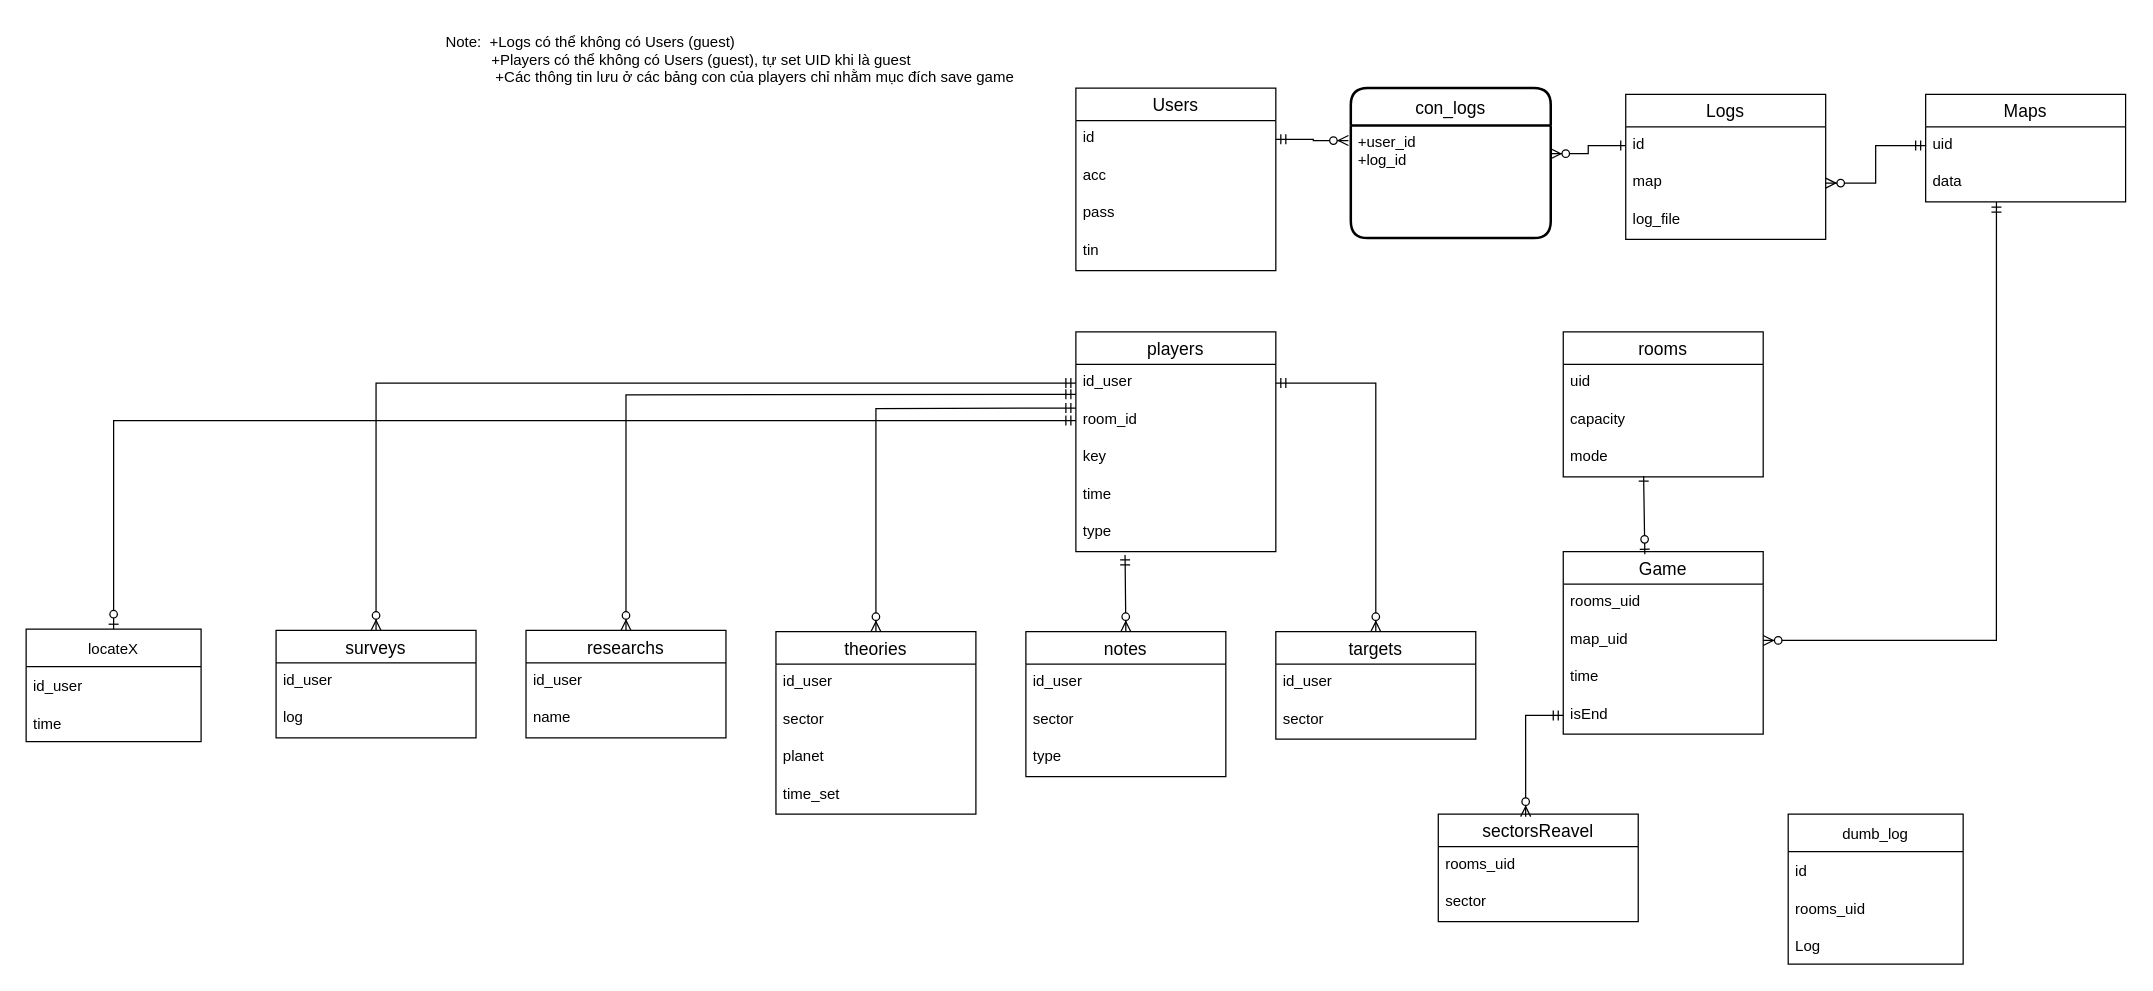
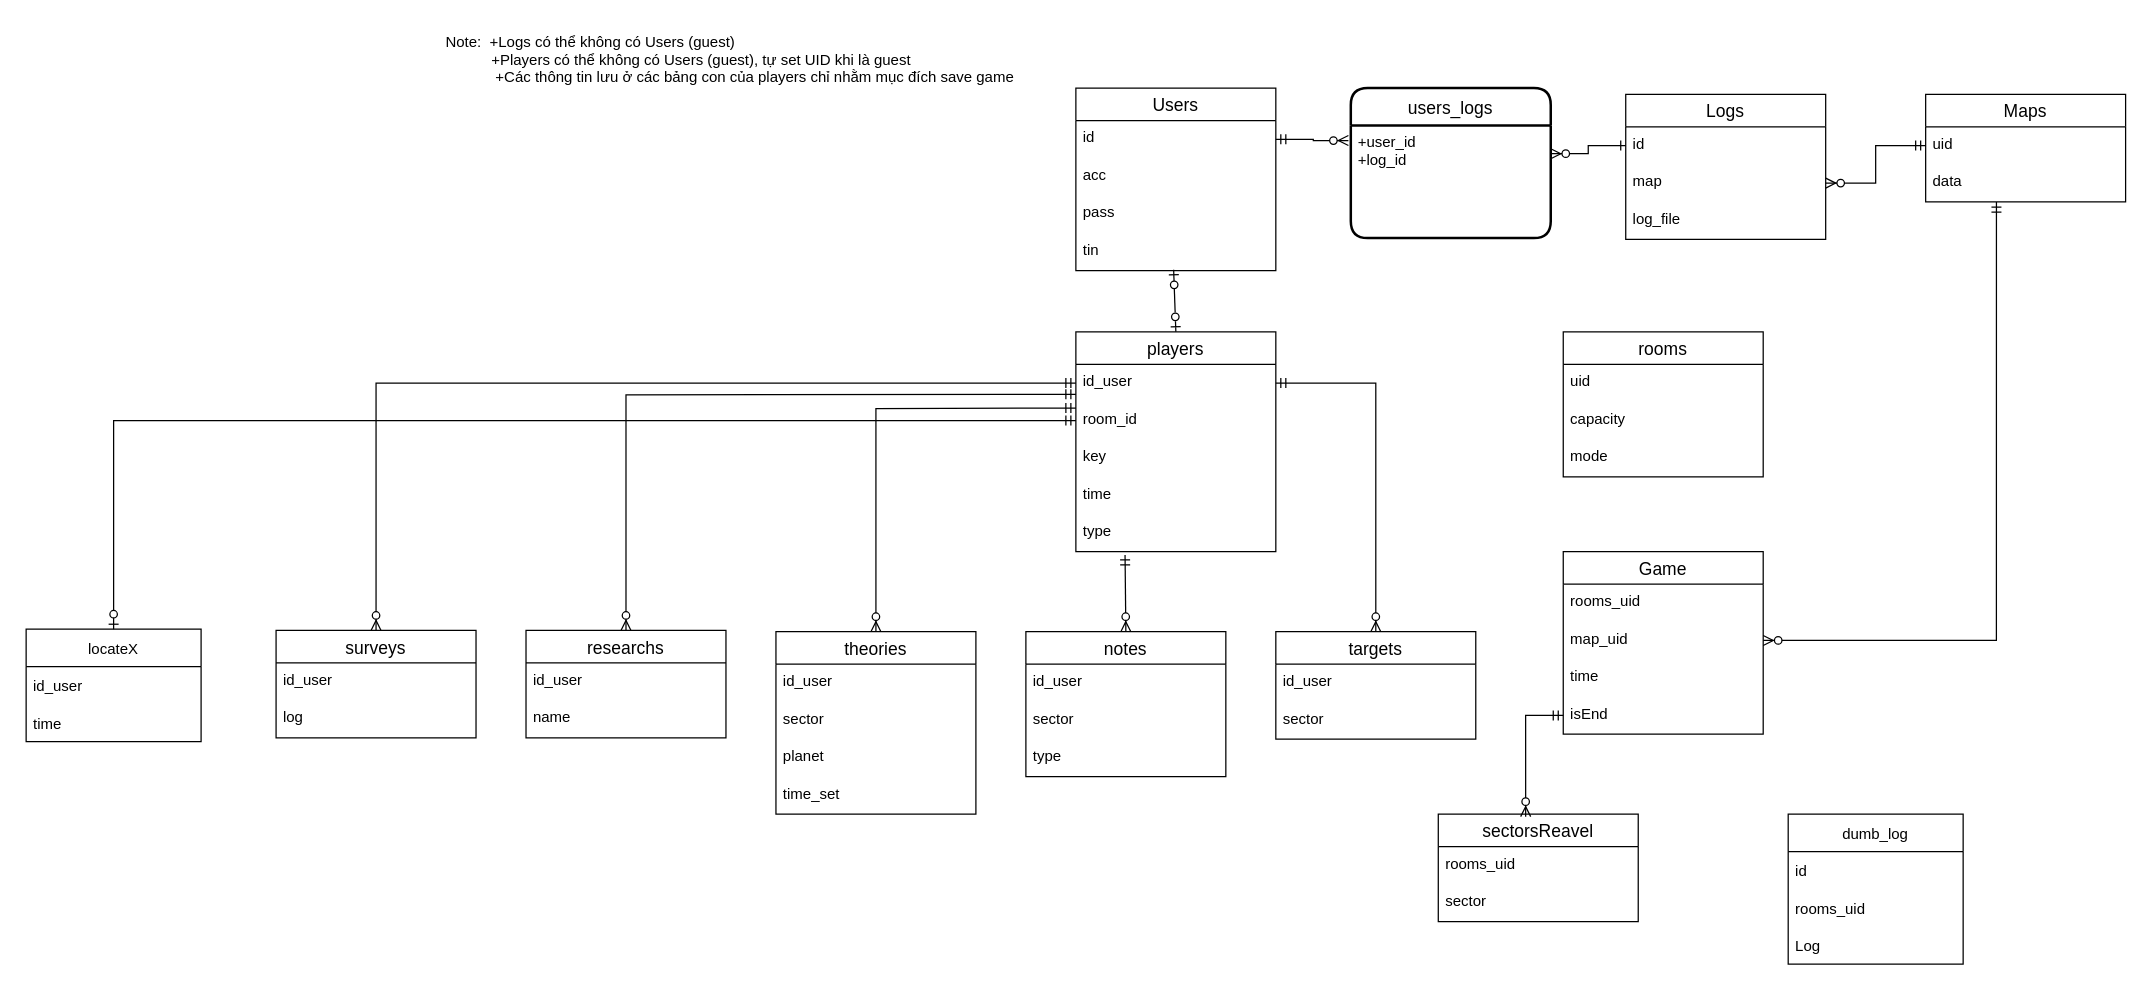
node "con_logs": label "con_logs" -> "users_logs"
edge "tin" -- "players": added
edge "mode" -- "Game": removed
